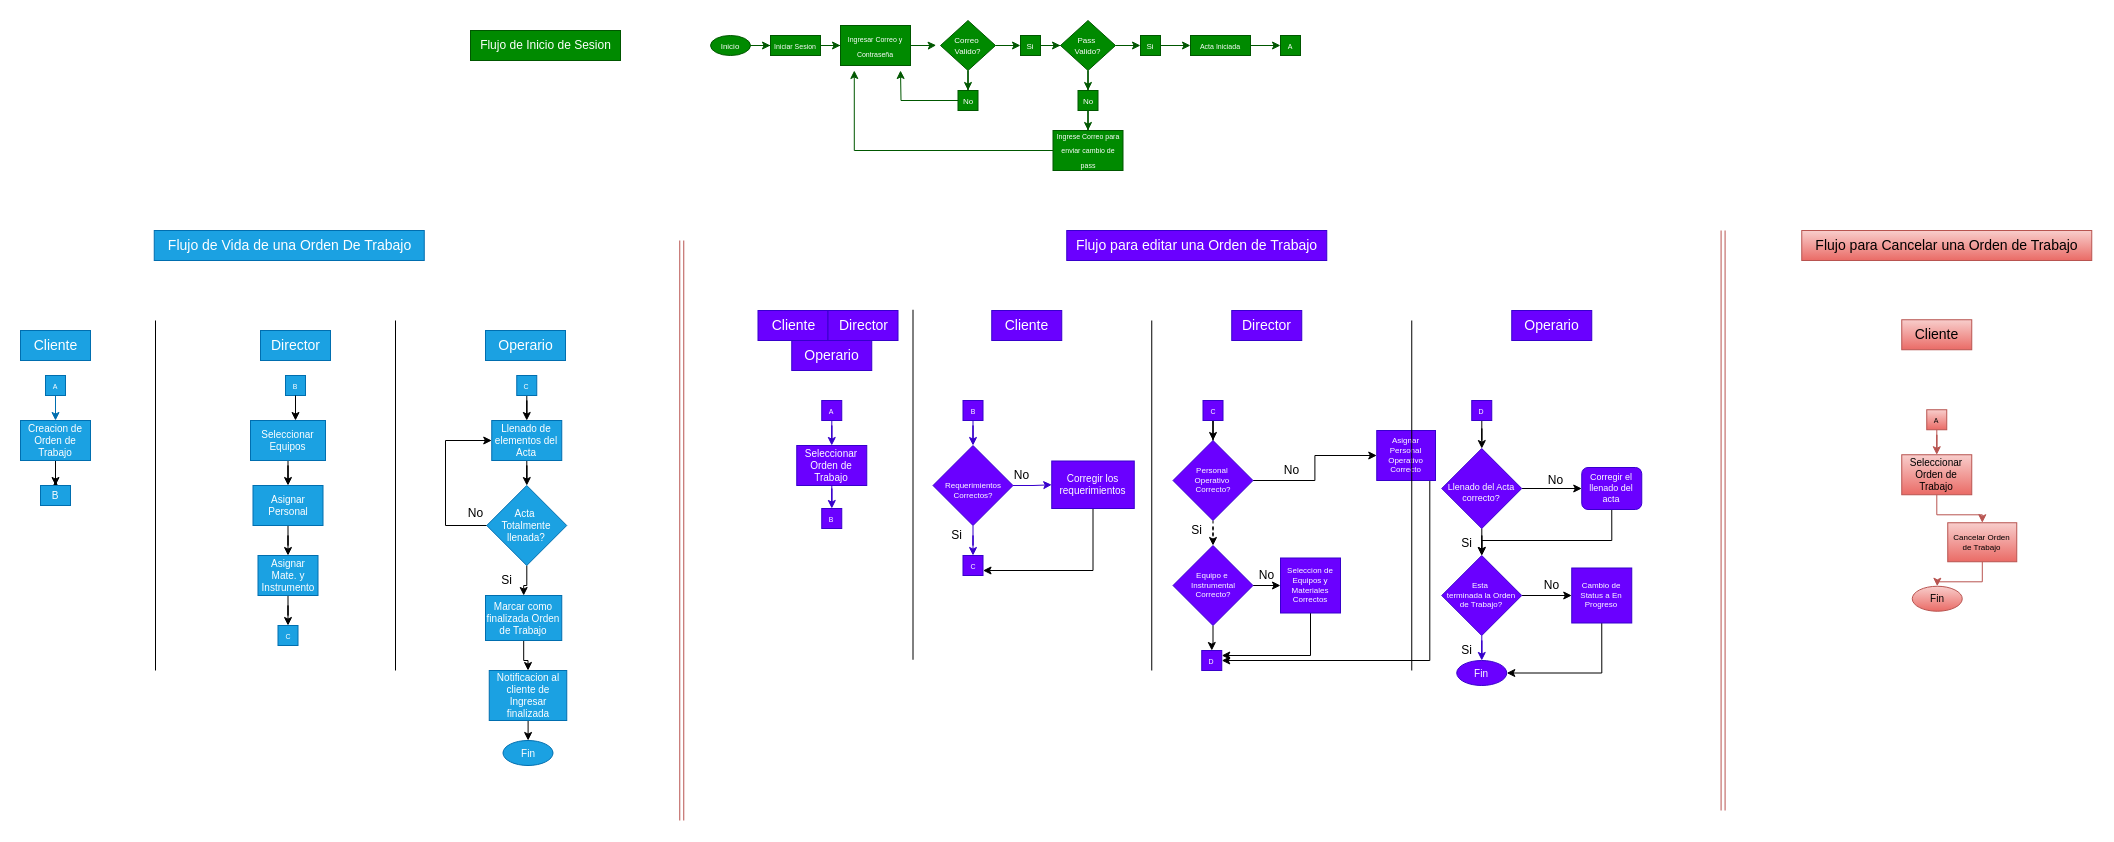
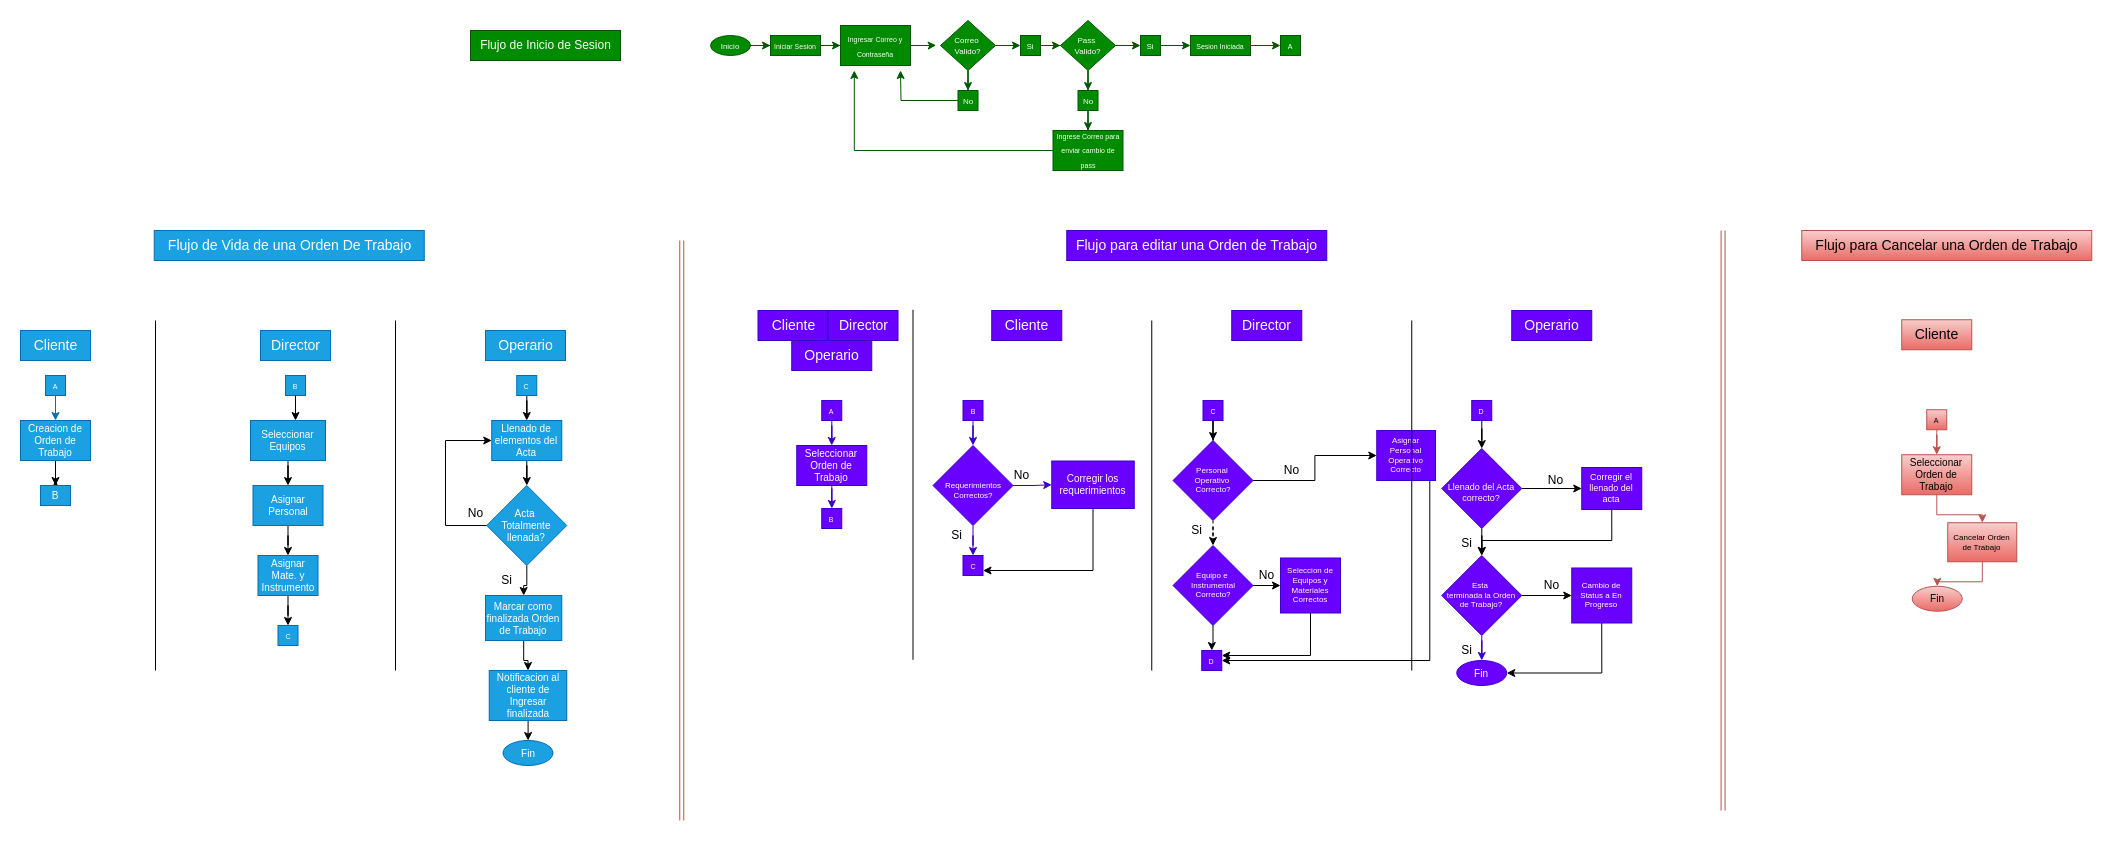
node "Acta Iniciada": label "Acta Iniciada" -> "Sesion Iniciada"
node "Corregir el llenado del acta": shape rounded rectangle -> rectangle
